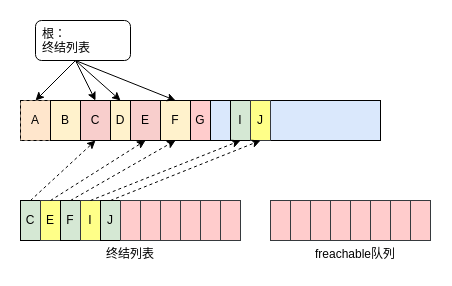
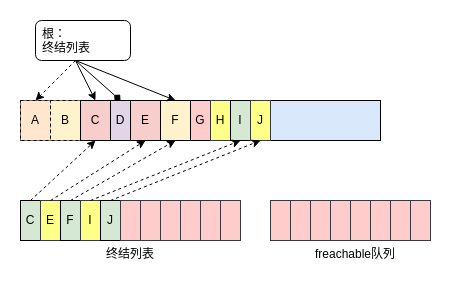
edge "根： 终结列表" -> "A": style solid -> dashed
edge "根： 终结列表" -> "D": arrowhead classic -> diamond
node "B": style solid -> dashed
node "D": fillcolor #fff2cc -> #e1d5e7
node "H": added
